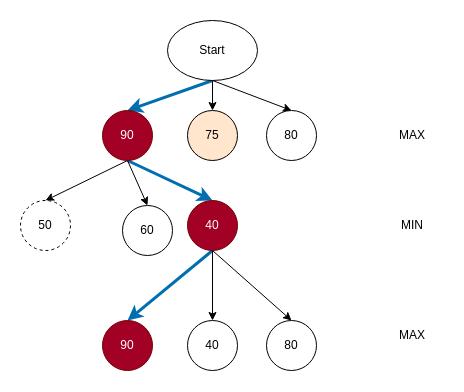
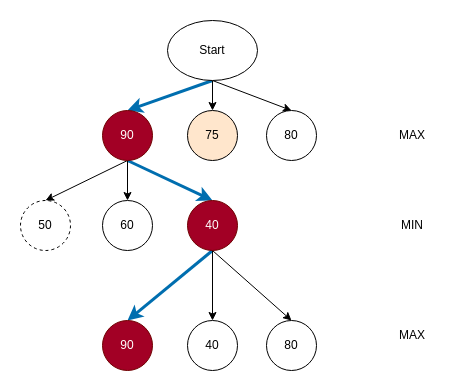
node "60": moved (148, 231) -> (128, 226)
